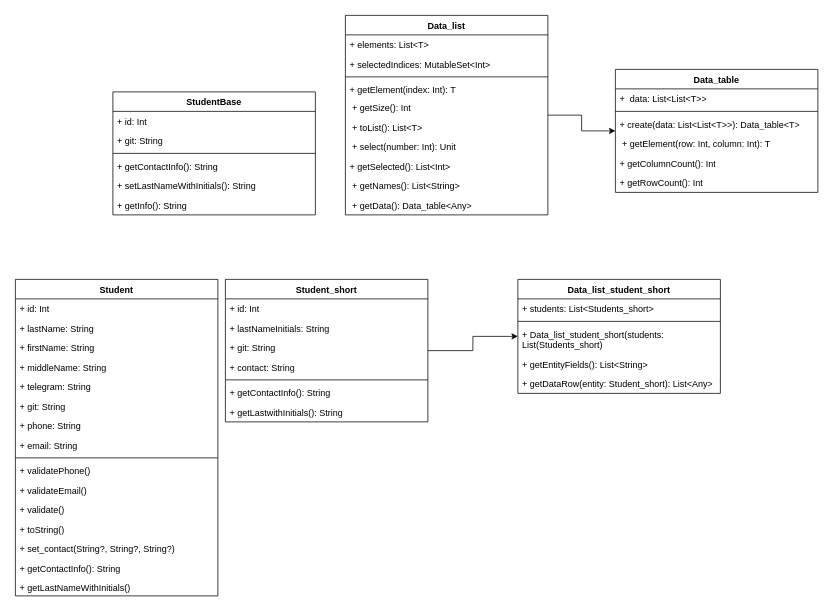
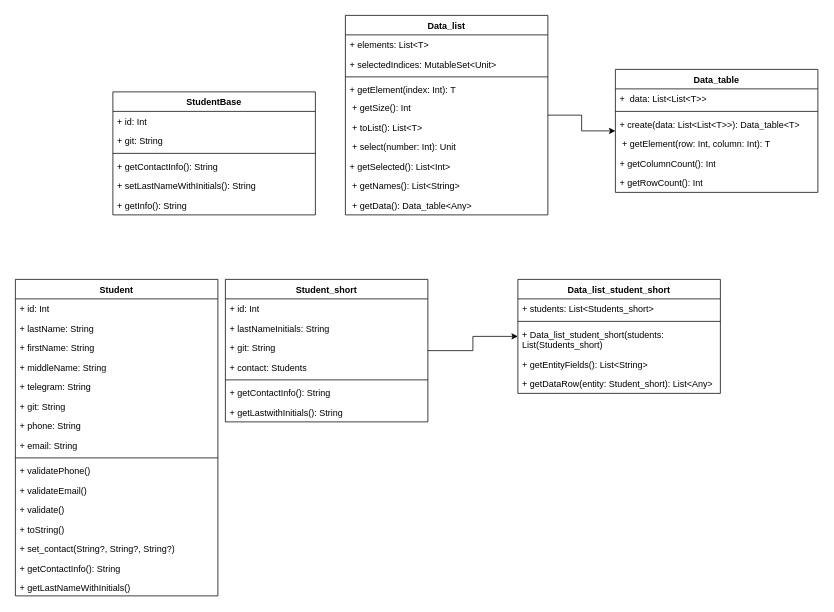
node "+ selectedIndices: MutableSet<Int>": label "+ selectedIndices: MutableSet<Int>" -> "+ selectedIndices: MutableSet<Unit>"
node "+ contact: String": label "+ contact: String" -> "+ contact: Students"
